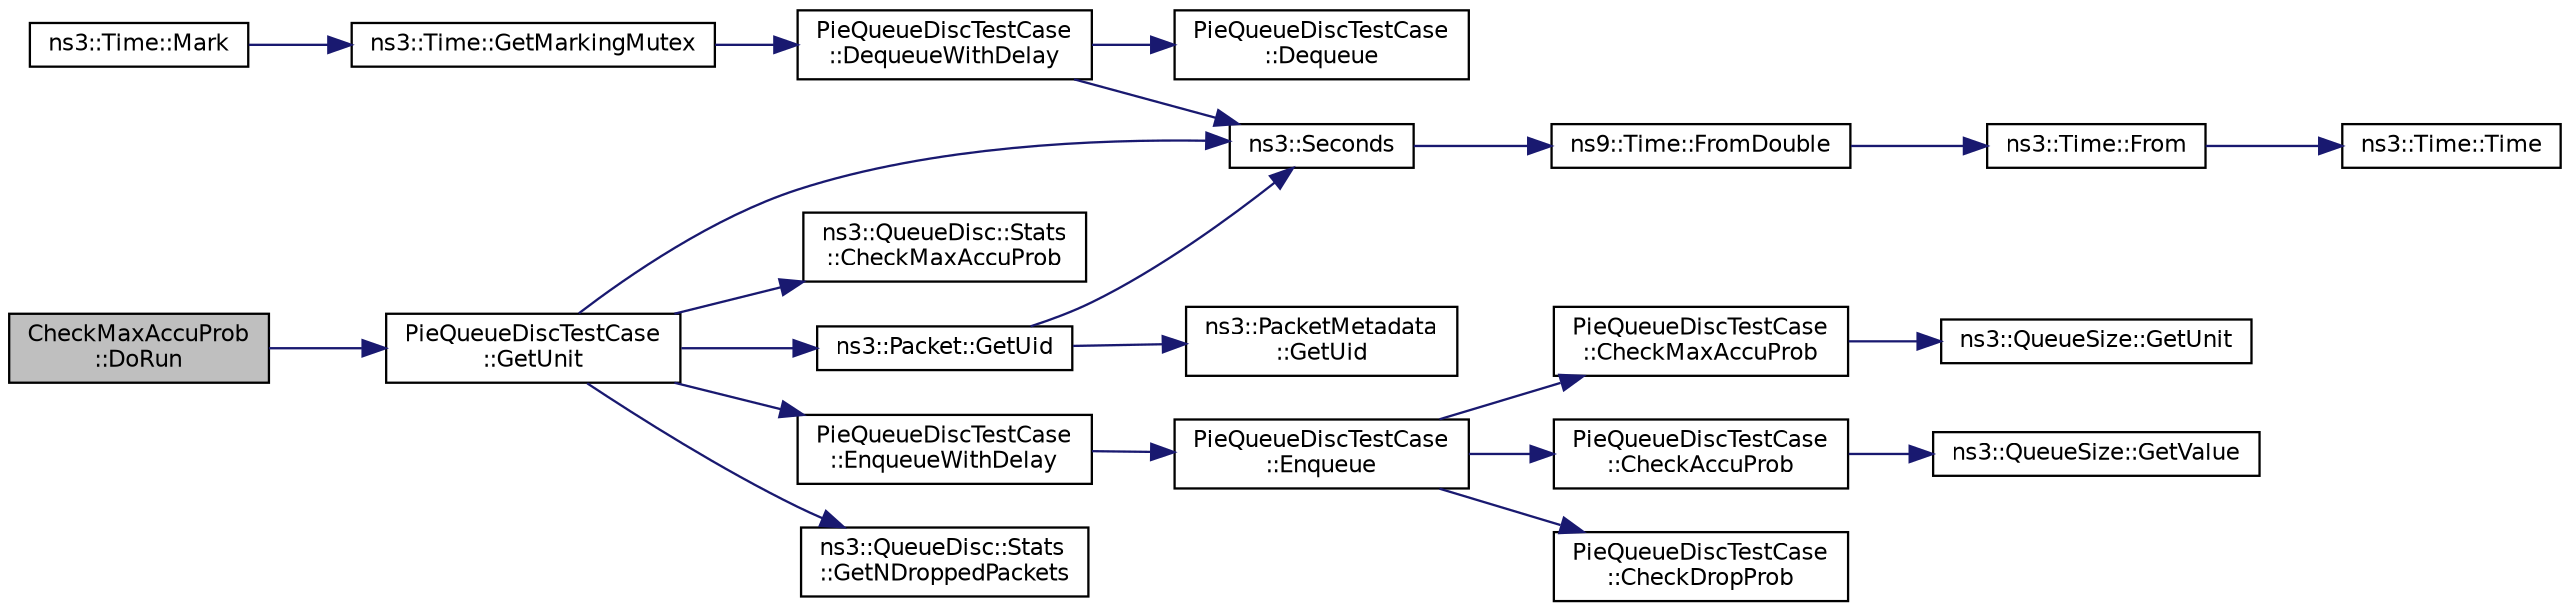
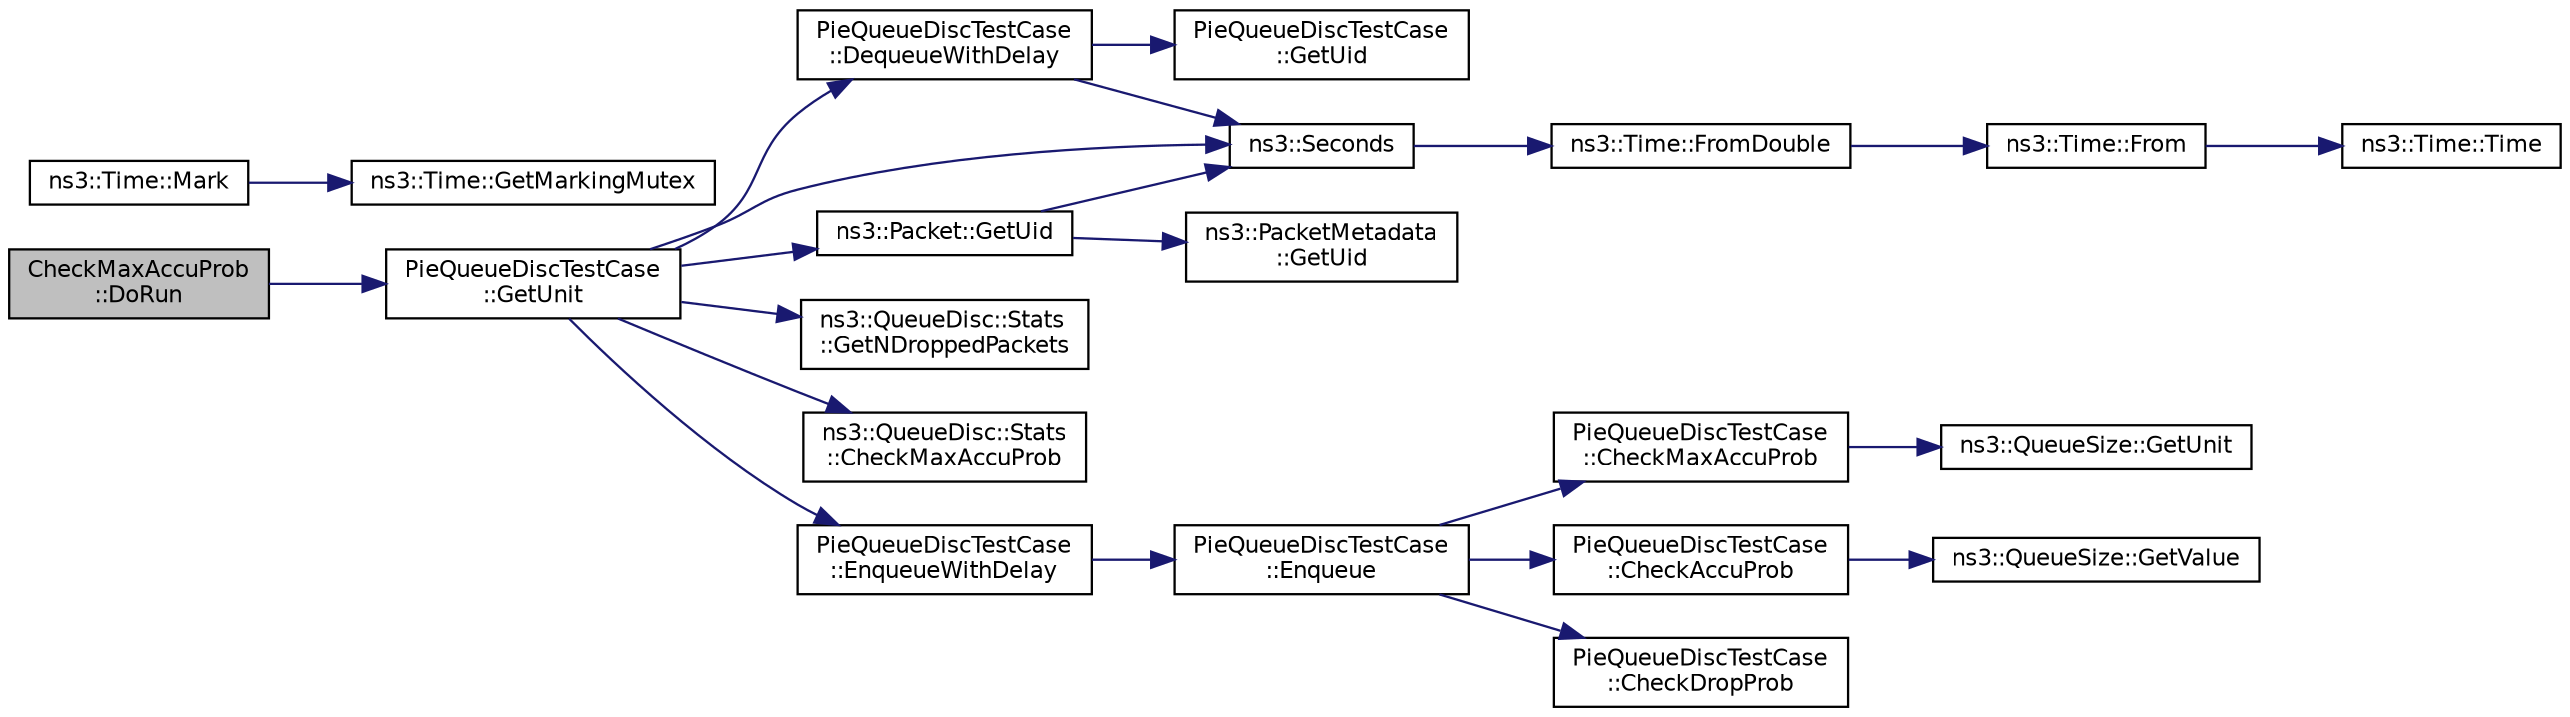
edge "ns3::Time::GetMarkingMutex" -> "PieQueueDiscTestCase ::DequeueWithDelay": now "PieQueueDiscTestCase ::GetUnit" -> "PieQueueDiscTestCase ::DequeueWithDelay"
node "PieQueueDiscTestCase ::Dequeue": label "PieQueueDiscTestCase ::Dequeue" -> "PieQueueDiscTestCase ::GetUid"
node "ns9::Time::FromDouble": label "ns9::Time::FromDouble" -> "ns3::Time::FromDouble"
